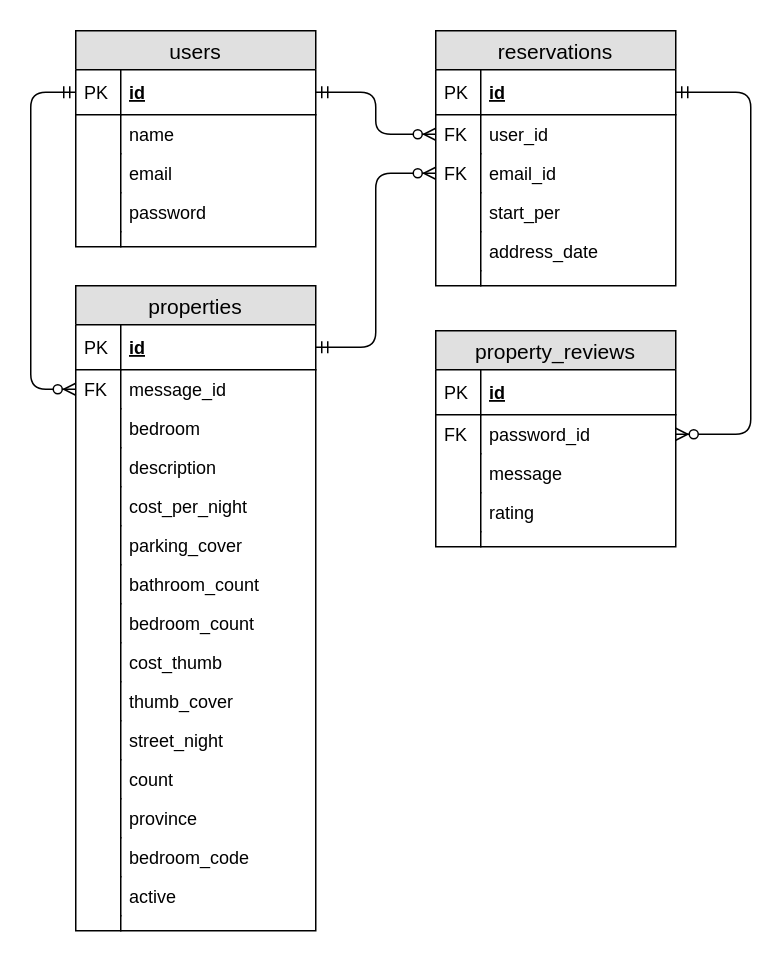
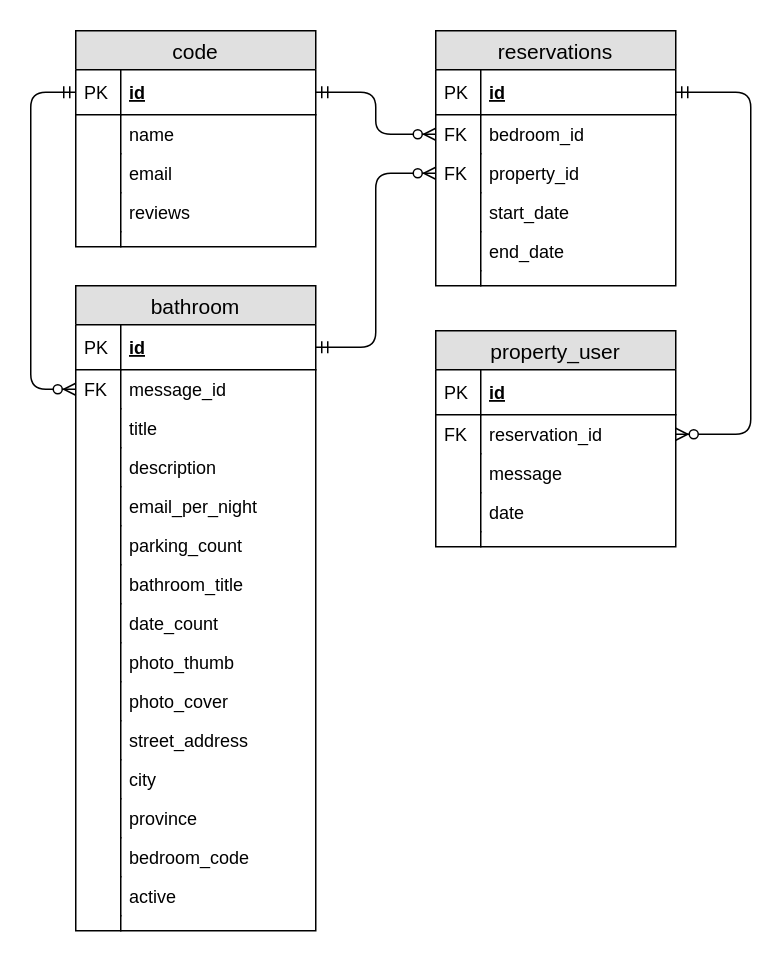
node "users": label "users" -> "code"
node "user_id": label "user_id" -> "bedroom_id"
node "email_id": label "email_id" -> "property_id"
node "password": label "password" -> "reviews"
node "start_per": label "start_per" -> "start_date"
node "address_date": label "address_date" -> "end_date"
node "properties": label "properties" -> "bathroom"
node "property_reviews": label "property_reviews" -> "property_user"
node "bedroom": label "bedroom" -> "title"
node "password_id": label "password_id" -> "reservation_id"
node "cost_per_night": label "cost_per_night" -> "email_per_night"
node "rating": label "rating" -> "date"
node "parking_cover": label "parking_cover" -> "parking_count"
node "bathroom_count": label "bathroom_count" -> "bathroom_title"
node "bedroom_count": label "bedroom_count" -> "date_count"
node "cost_thumb": label "cost_thumb" -> "photo_thumb"
node "thumb_cover": label "thumb_cover" -> "photo_cover"
node "street_night": label "street_night" -> "street_address"
node "count": label "count" -> "city"
